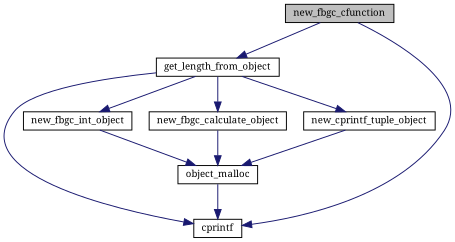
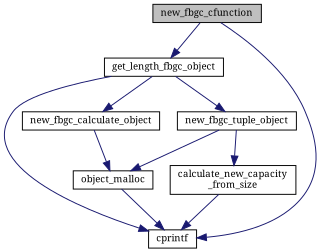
node "get_length_from_object": label "get_length_from_object" -> "get_length_fbgc_object"
node "new_fbgc_int_object": removed
node "new_cprintf_tuple_object": label "new_cprintf_tuple_object" -> "new_fbgc_tuple_object"
node "calculate_new_capacity _from_size": added
